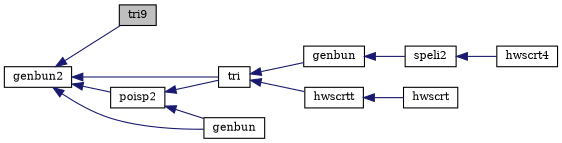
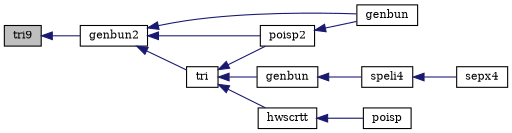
edge "tri9" -> "genbun2": reversed
node "speli2": label "speli2" -> "speli4"
node "hwscrt4": label "hwscrt4" -> "sepx4"
edge "tri" -> "poisp2": reversed
node "hwscrt": label "hwscrt" -> "poisp"
